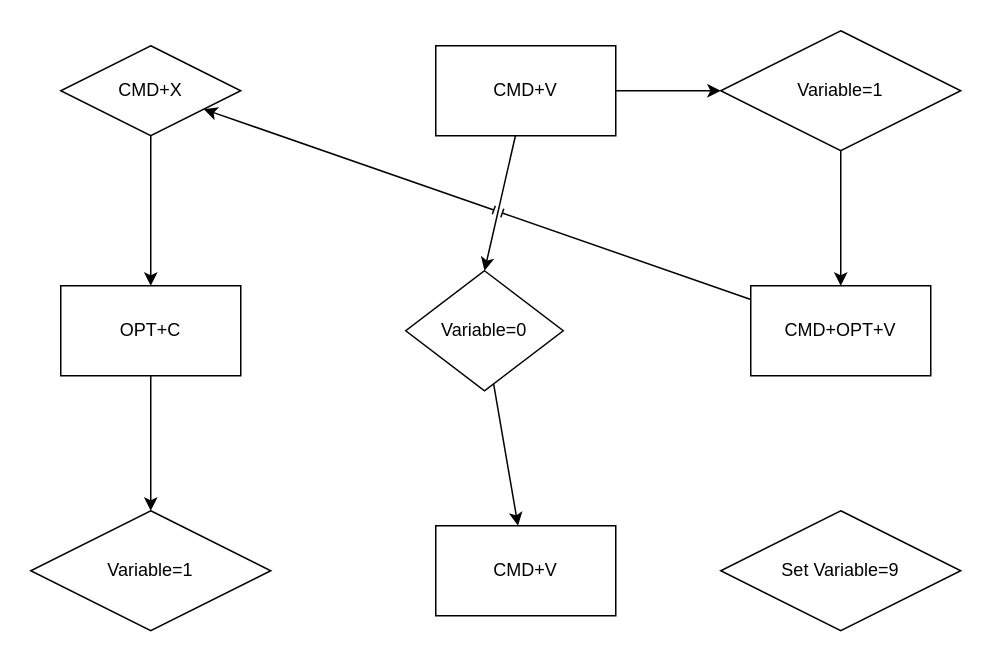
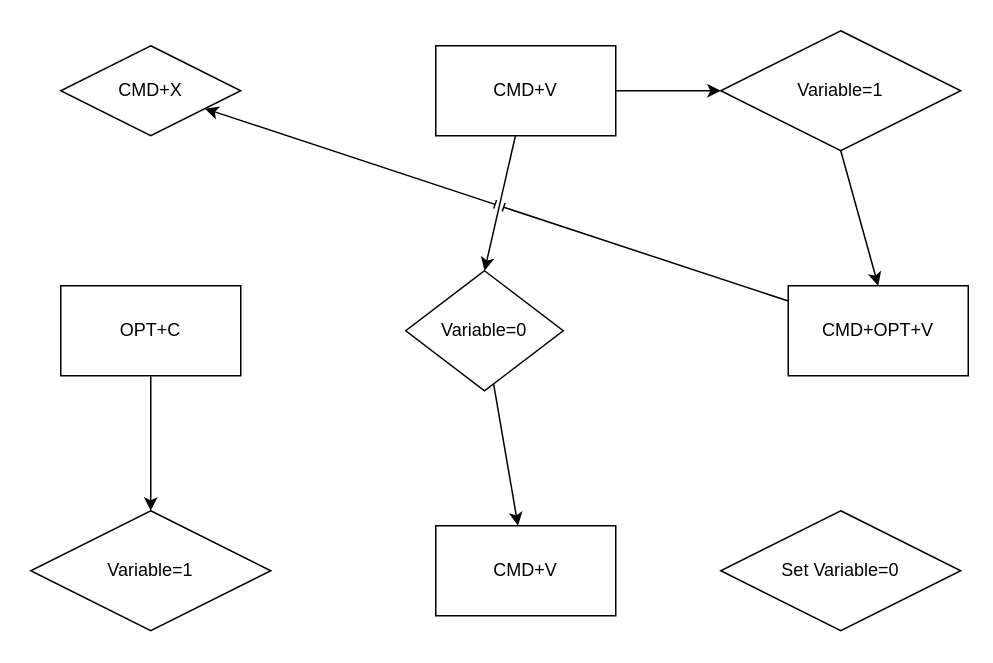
edge "CMD+X" -> "OPT+C": removed
node "CMD+OPT+V": moved (841, 331) -> (878, 331)
node "Set Variable=9": label "Set Variable=9" -> "Set Variable=0"
